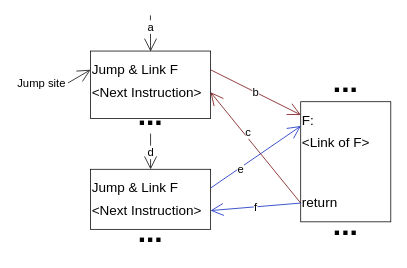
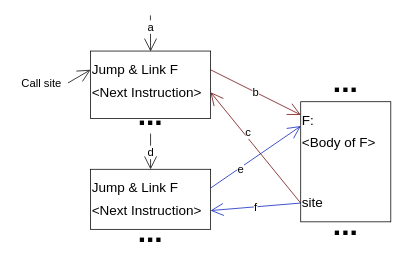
node "Jump site": label "Jump site" -> "Call site"
node "<Link of F>": label "<Link of F>" -> "<Body of F>"
node "return": label "return" -> "site"
